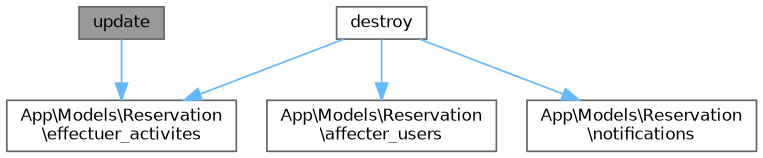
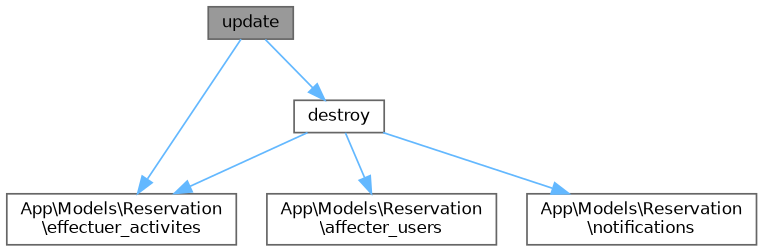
edge "update" -> "destroy": added
